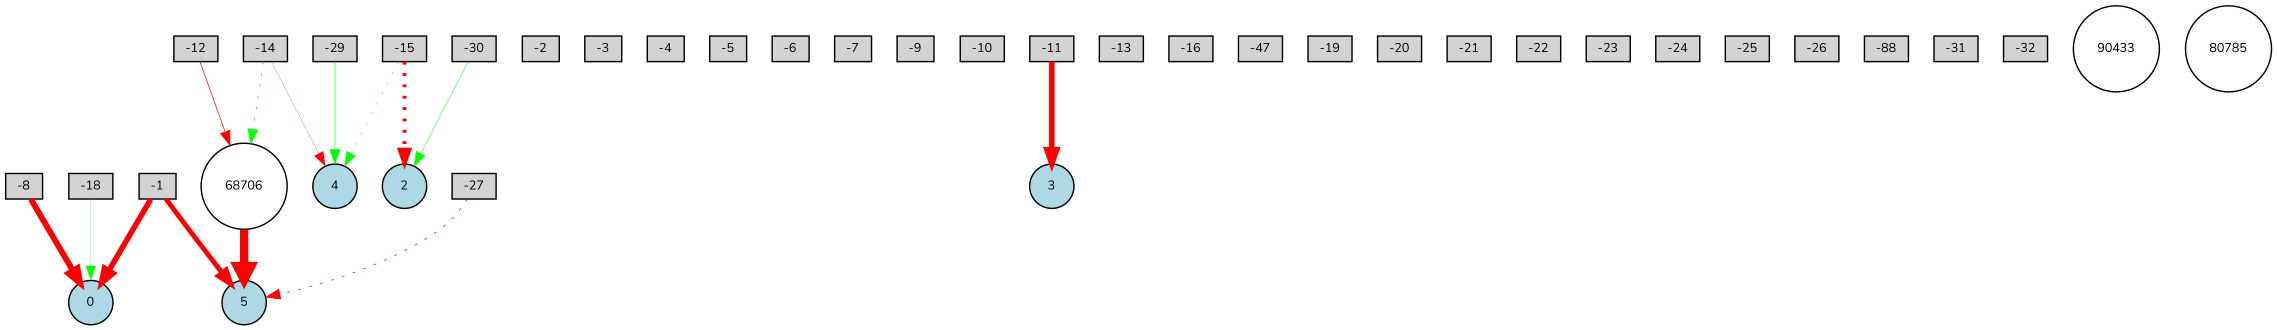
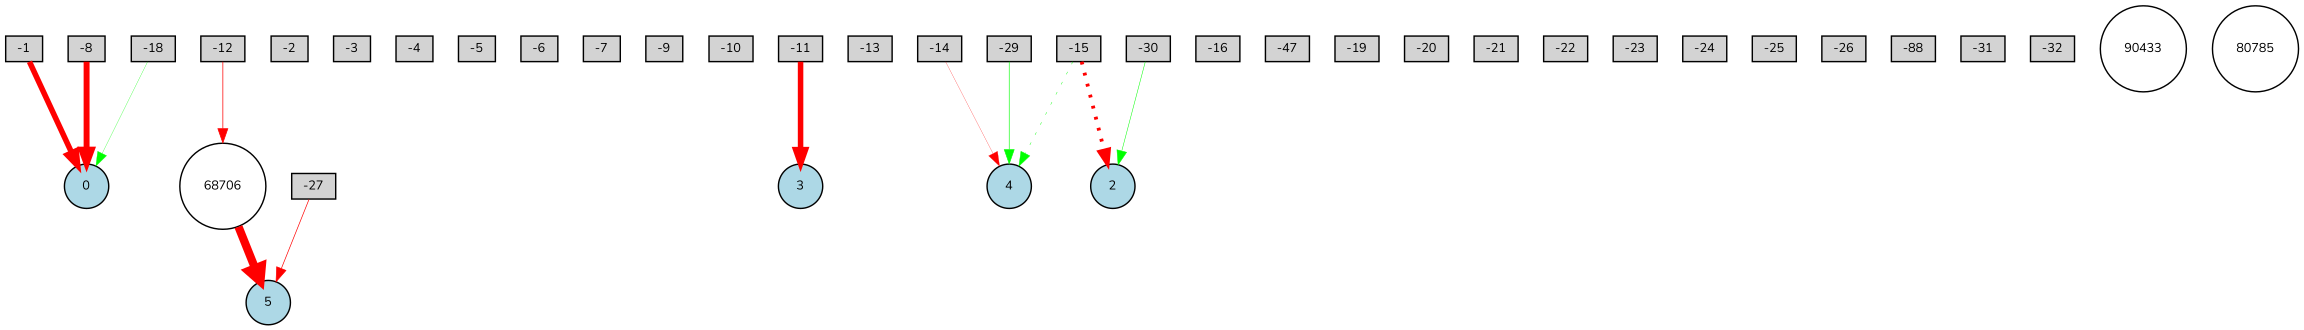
edge "-14" -> "68706": removed
edge "-1" -> "5": removed
edge "-27" -> "5": style dotted -> solid
